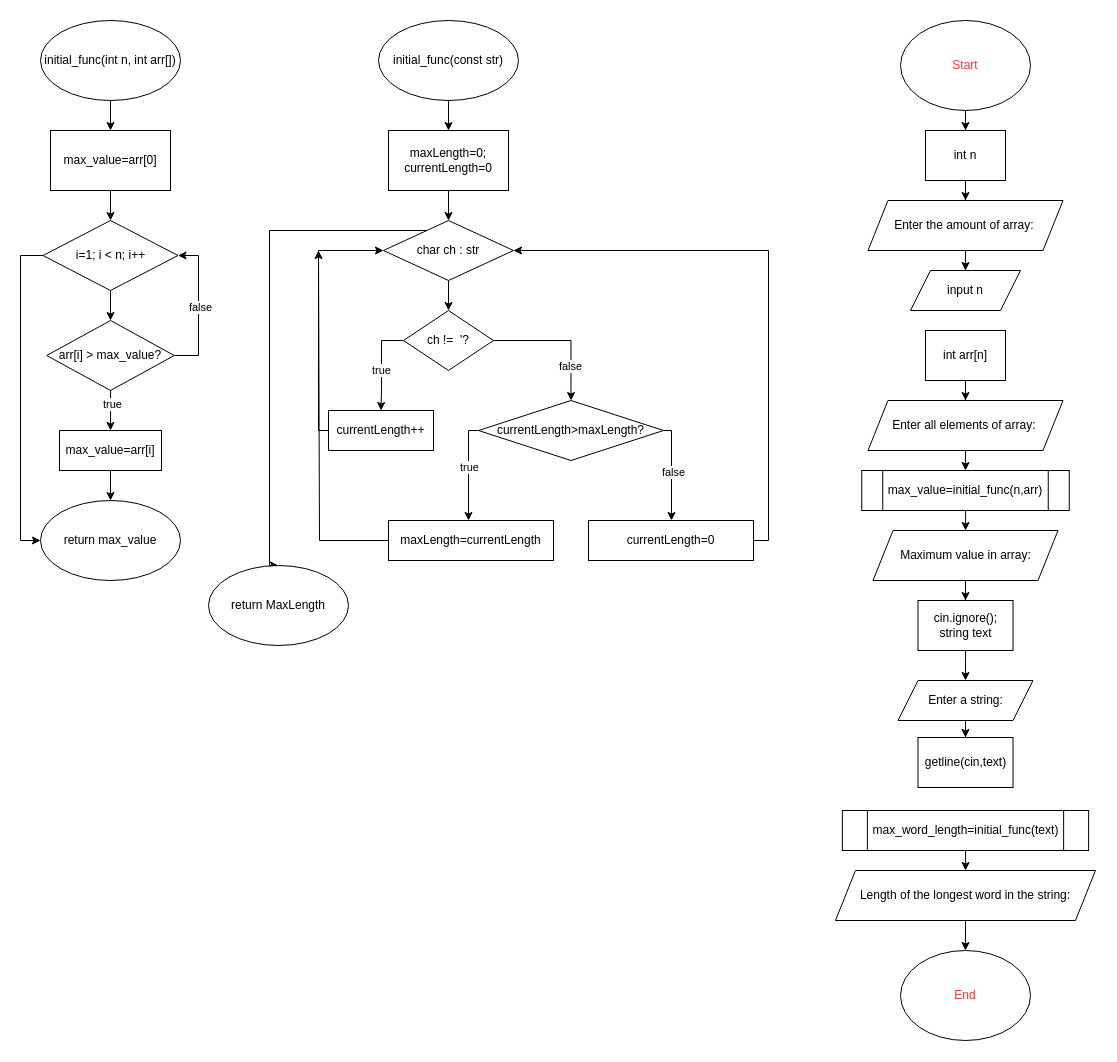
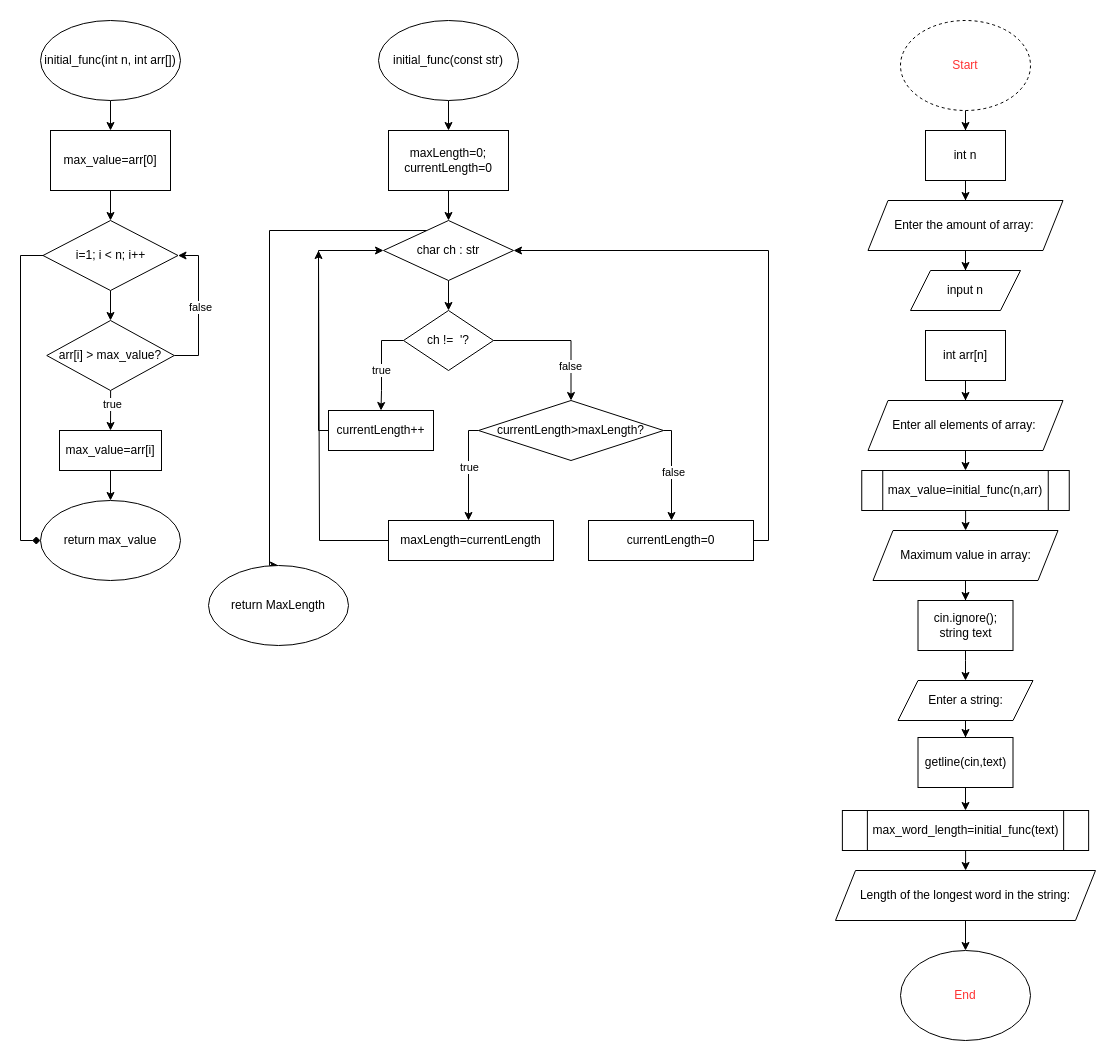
node "Start": style solid -> dashed
edge "i=1; i < n; i++" -> "return max_value": arrowhead classic -> diamond
edge "getline(cin,text)" -> "max_word_length=initial_func(text)": added
